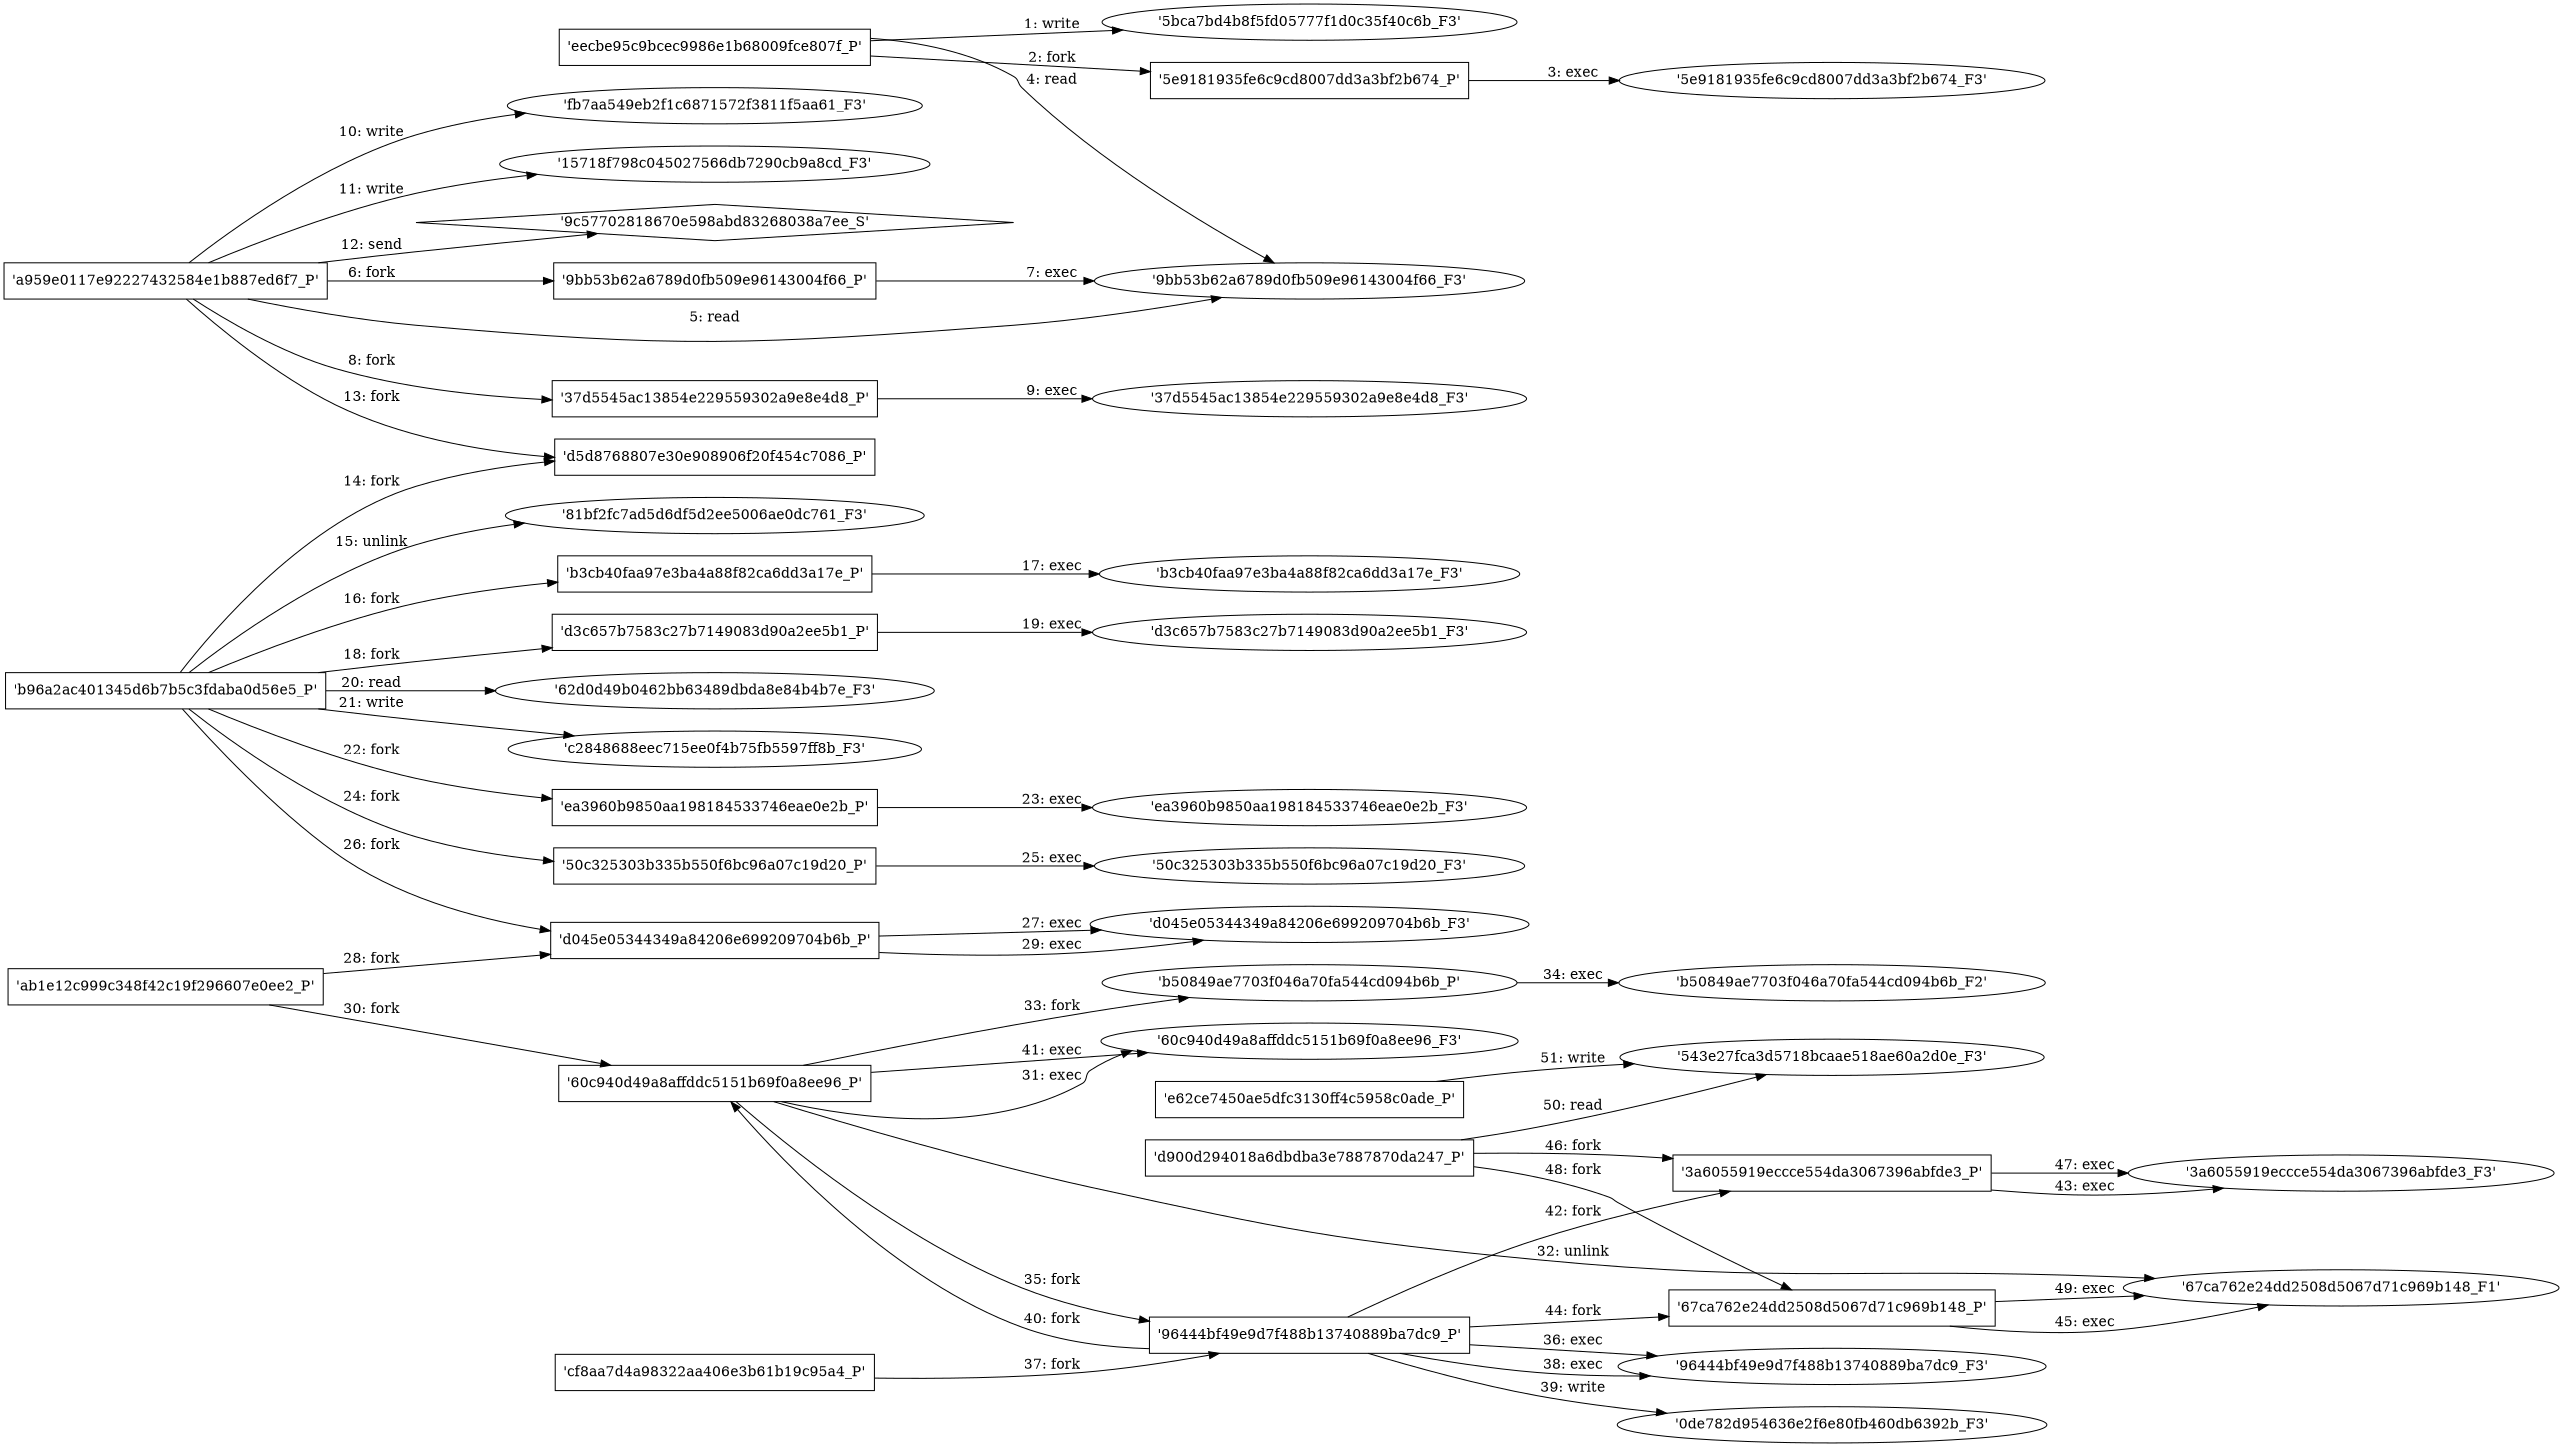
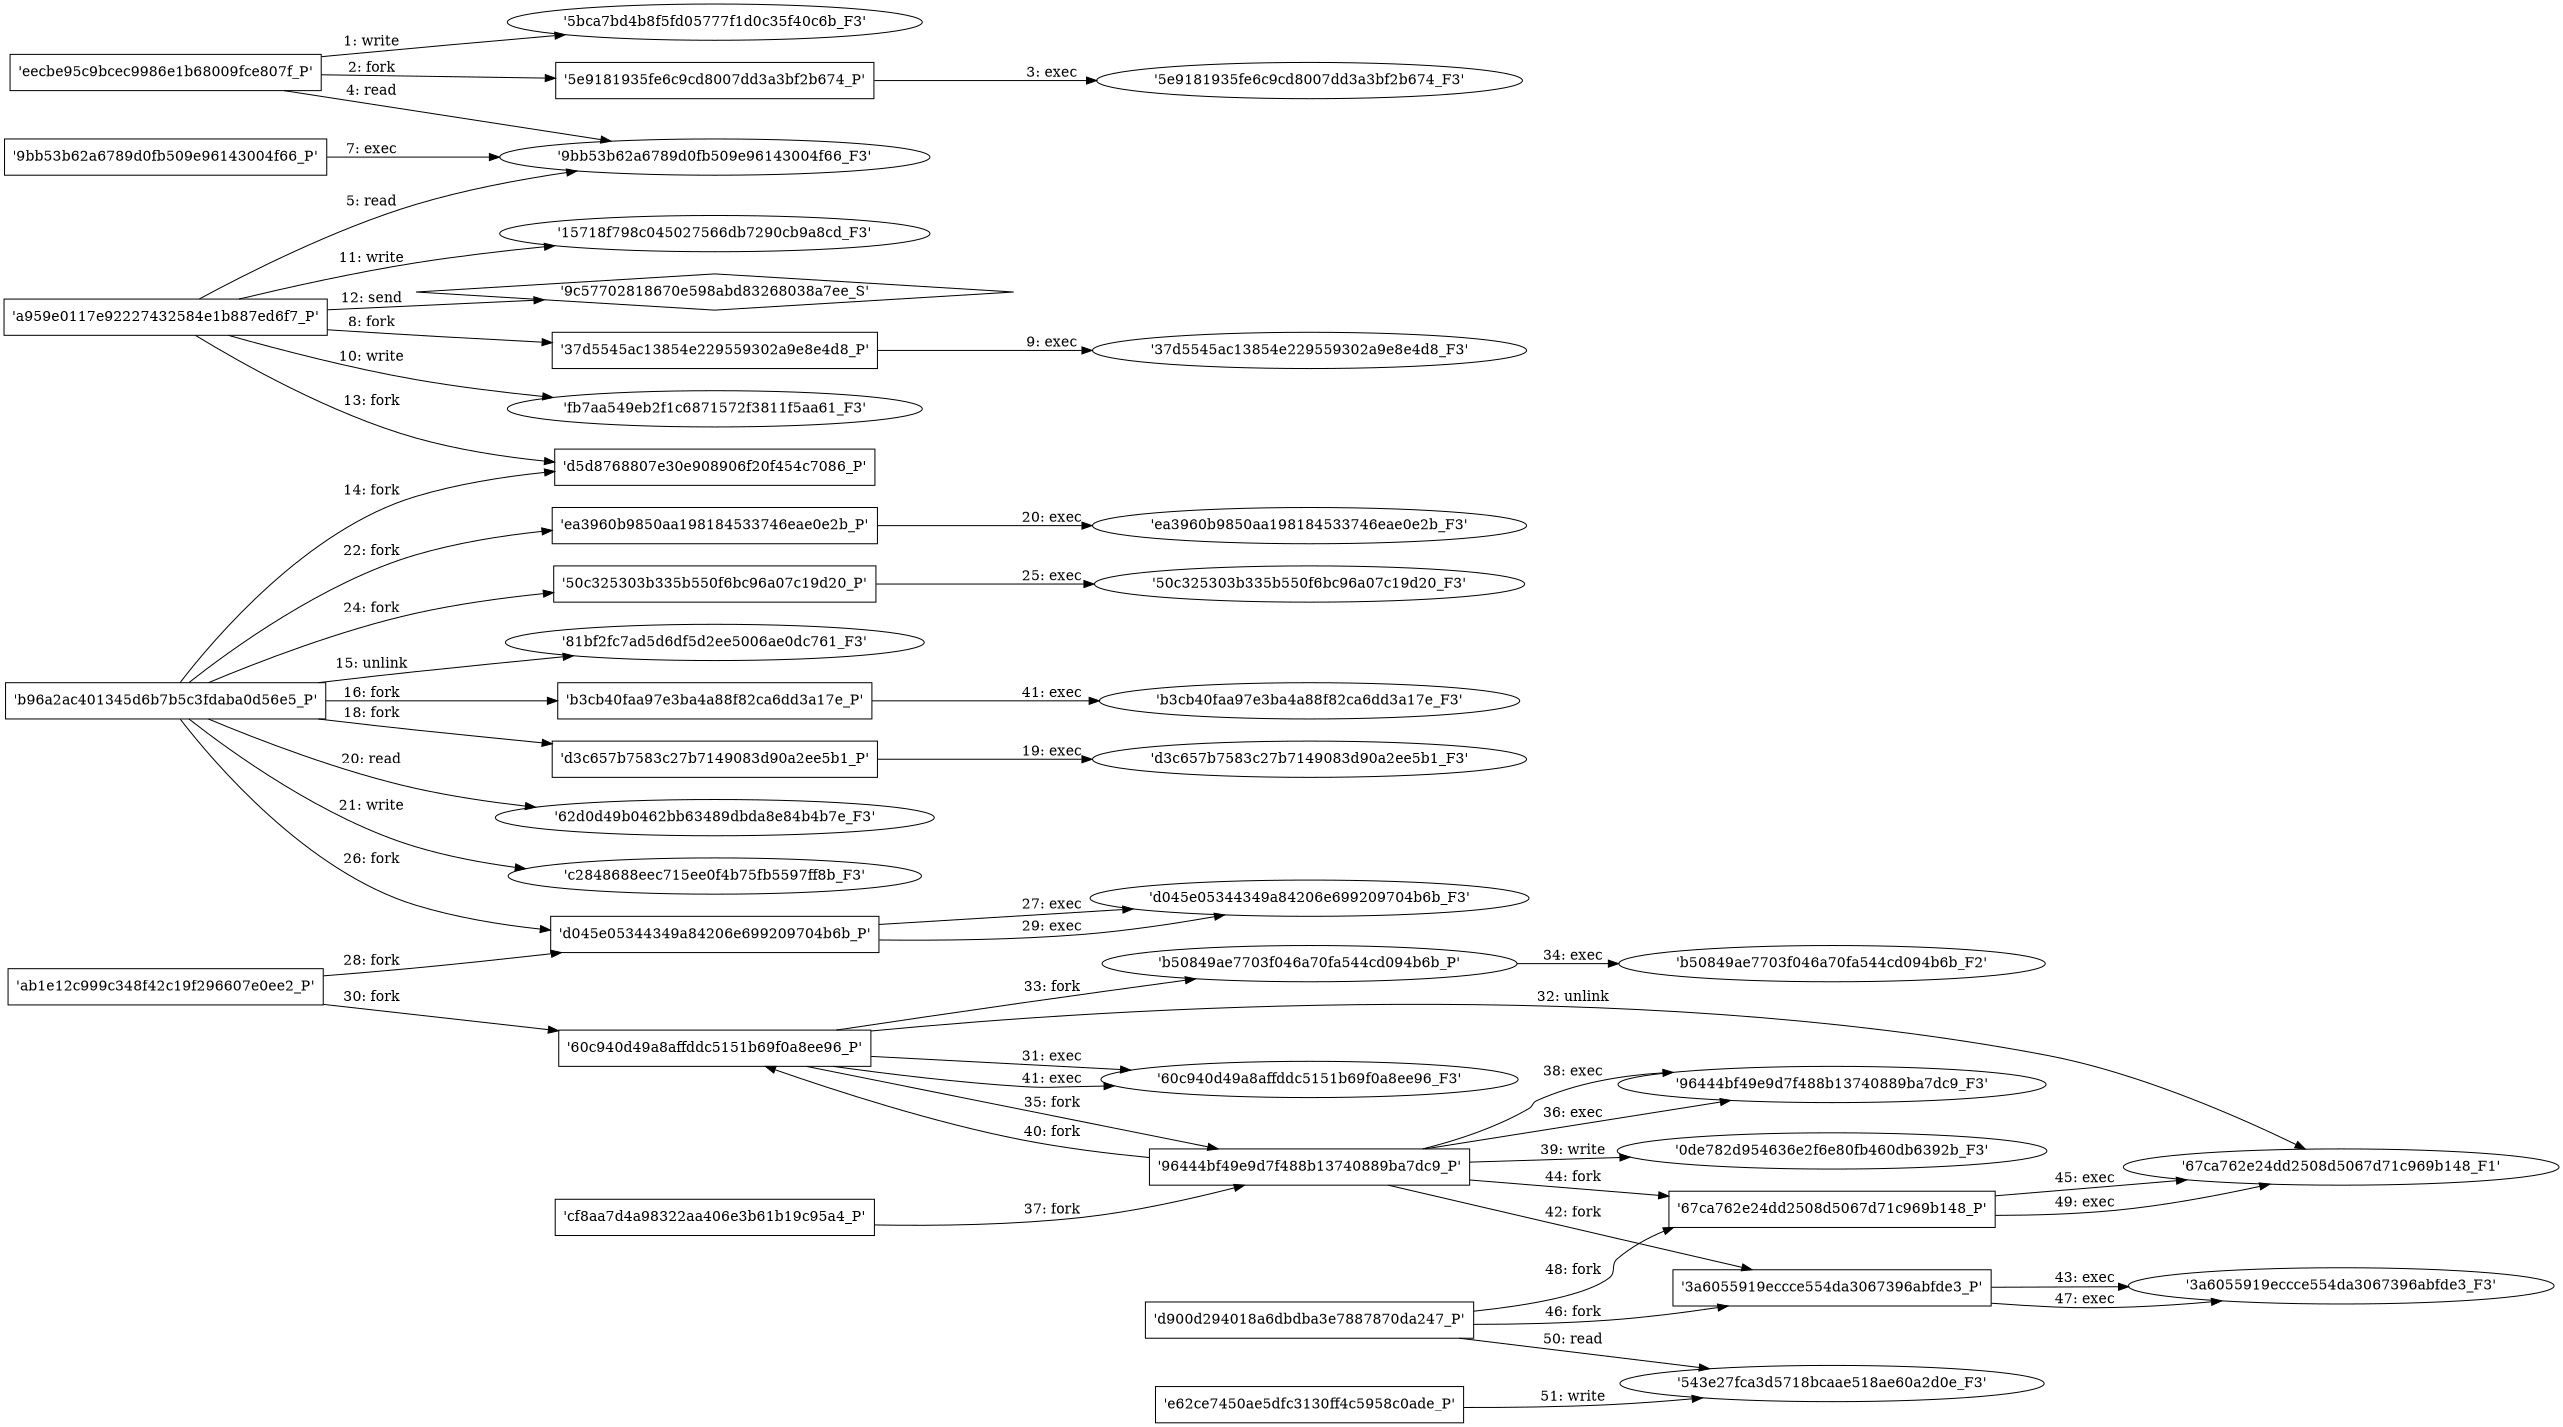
edge "'a959e0117e92227432584e1b887ed6f7_P'" -> "'9bb53b62a6789d0fb509e96143004f66_P'": removed, label "6: fork"
edge "'b3cb40faa97e3ba4a88f82ca6dd3a17e_P'" -> "'b3cb40faa97e3ba4a88f82ca6dd3a17e_F3'": label "17: exec" -> "41: exec"
edge "'ea3960b9850aa198184533746eae0e2b_P'" -> "'ea3960b9850aa198184533746eae0e2b_F3'": label "23: exec" -> "20: exec"
